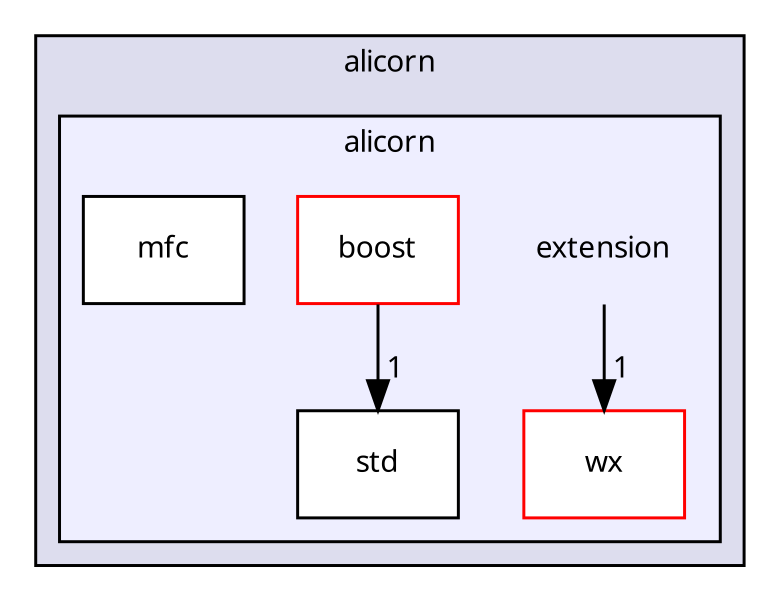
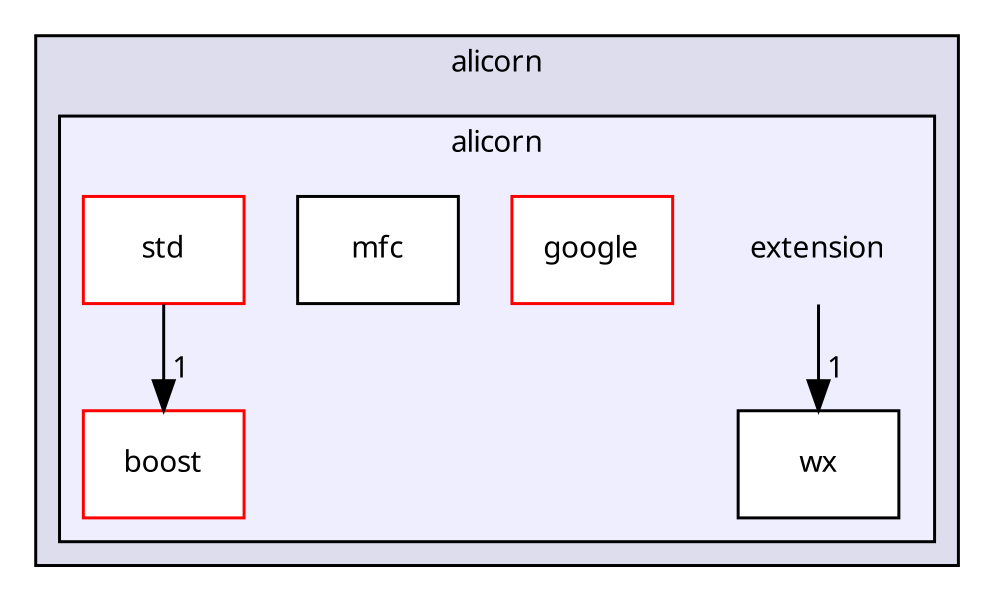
node "google": added
edge "boost" -> "std": reversed
node "std": color black -> red
node "wx": color red -> black
